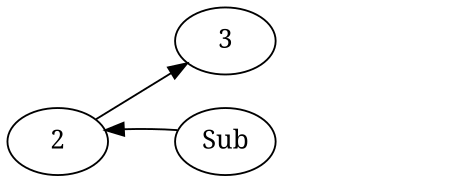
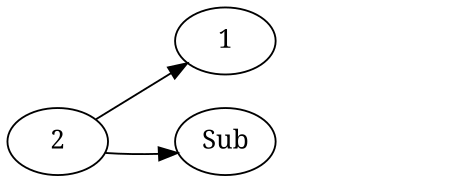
node "3": label "3" -> "1"
edge "Sub" -> "2": reversed
